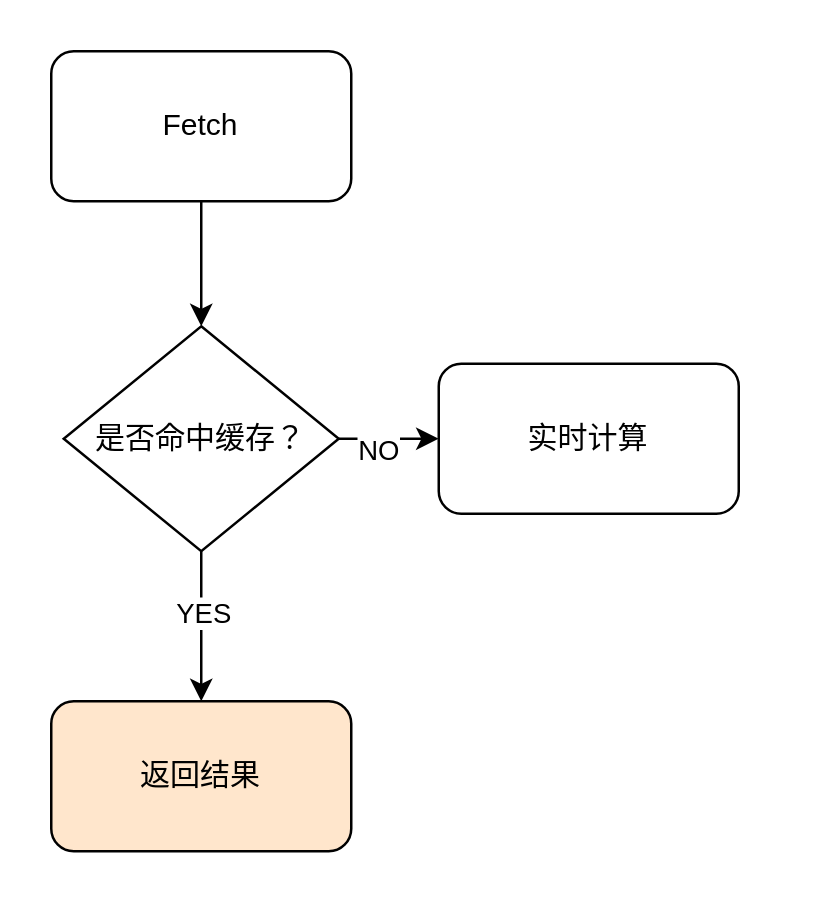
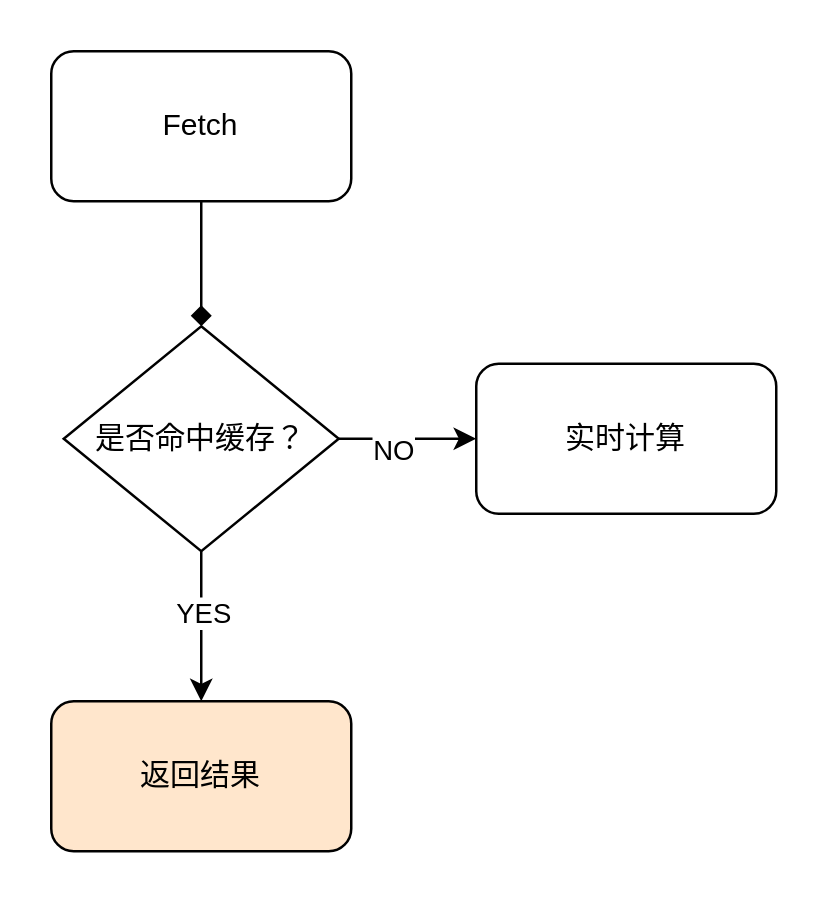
edge "Fetch" -> "是否命中缓存？": arrowhead classic -> diamond
node "实时计算": moved (589, 439) -> (626, 439)
